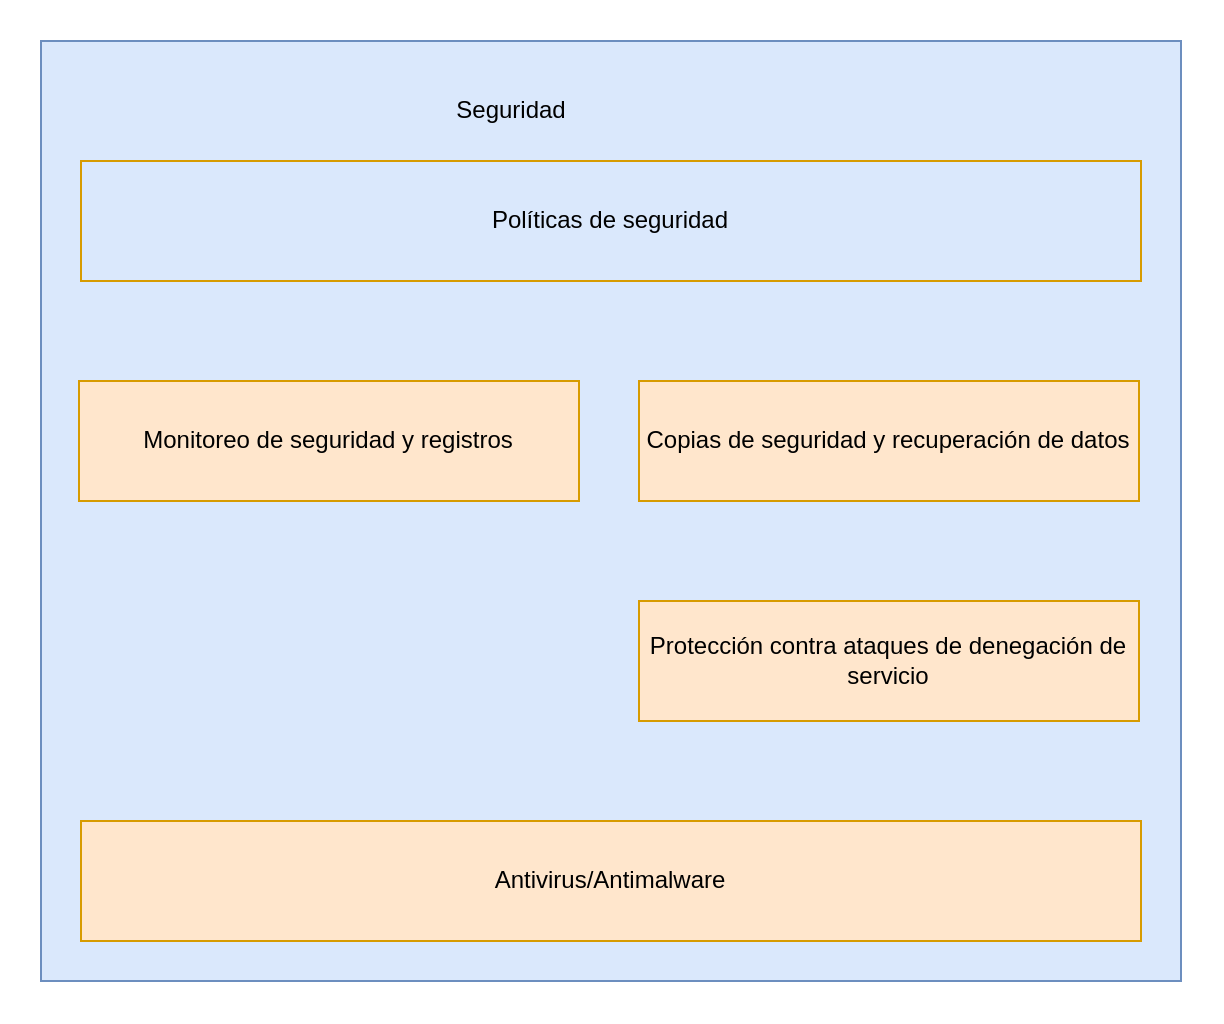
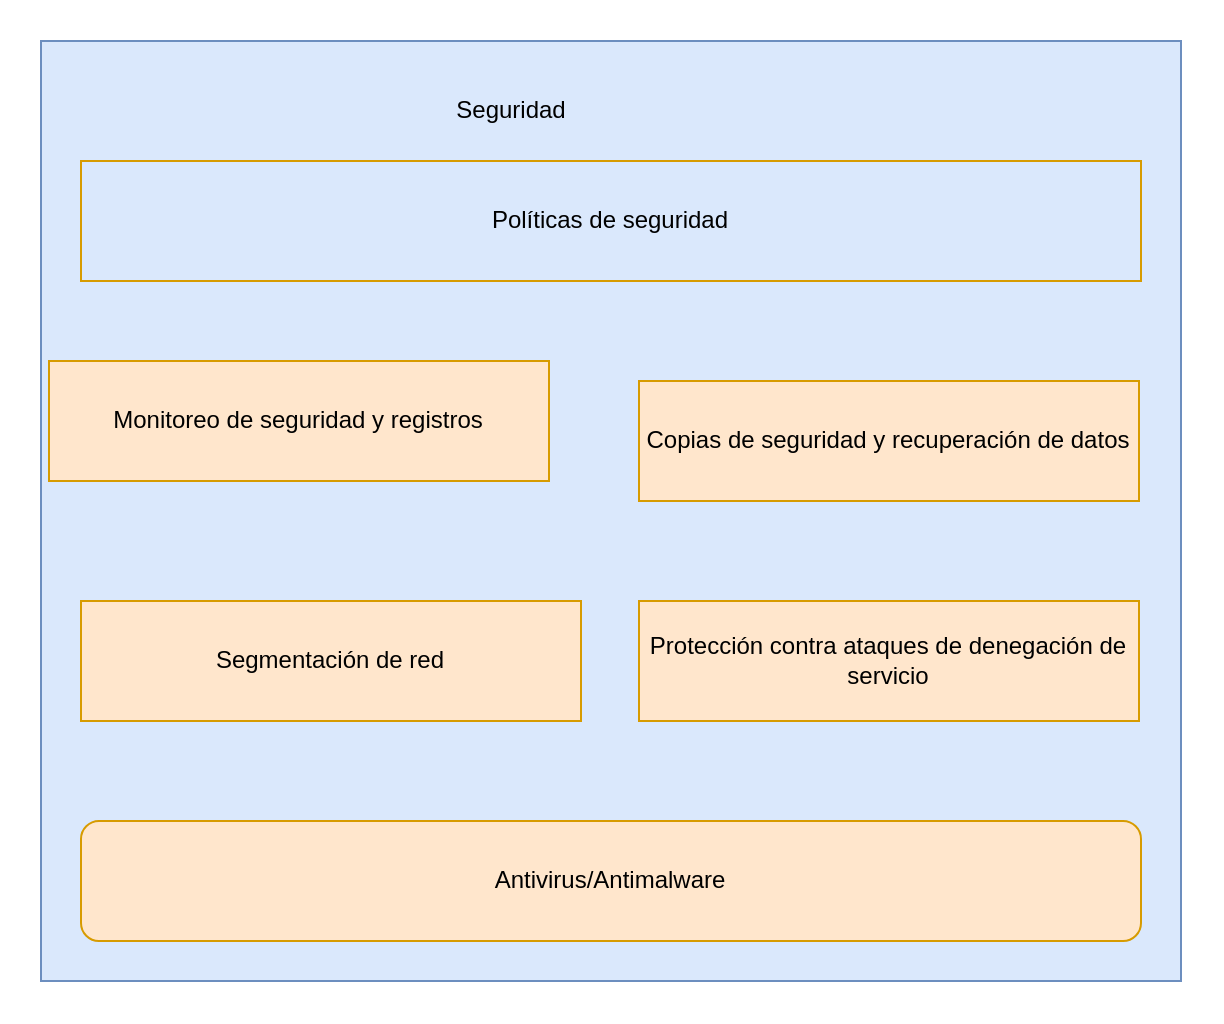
node "Monitoreo de seguridad y registros": moved (329, 441) -> (299, 421)
node "Segmentación de red": added
node "Antivirus/Antimalware": shape rectangle -> rounded rectangle
